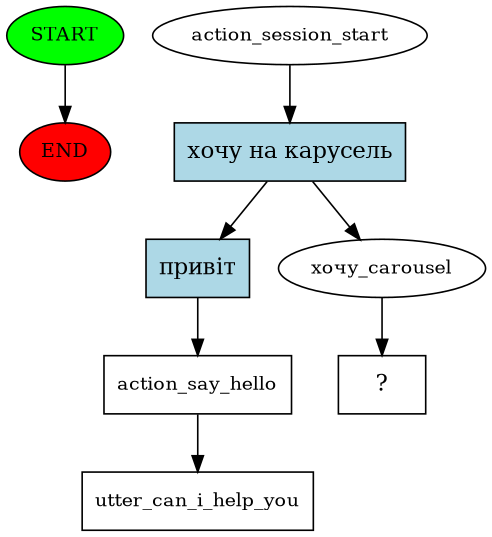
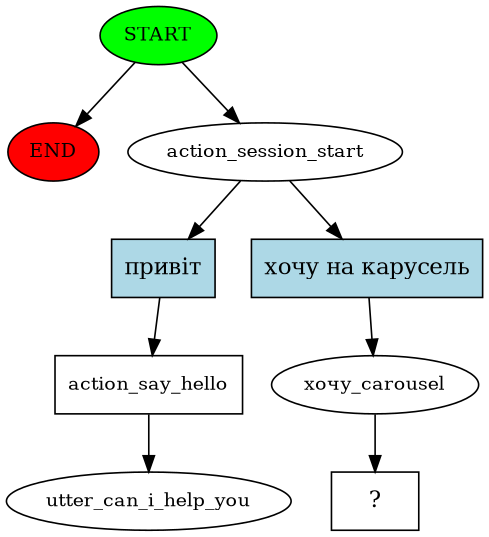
edge "START" -> "action_session_start": added
edge "хочу на карусель" -> "привіт": now "action_session_start" -> "привіт"
node "utter_can_i_help_you": shape box -> ellipse
